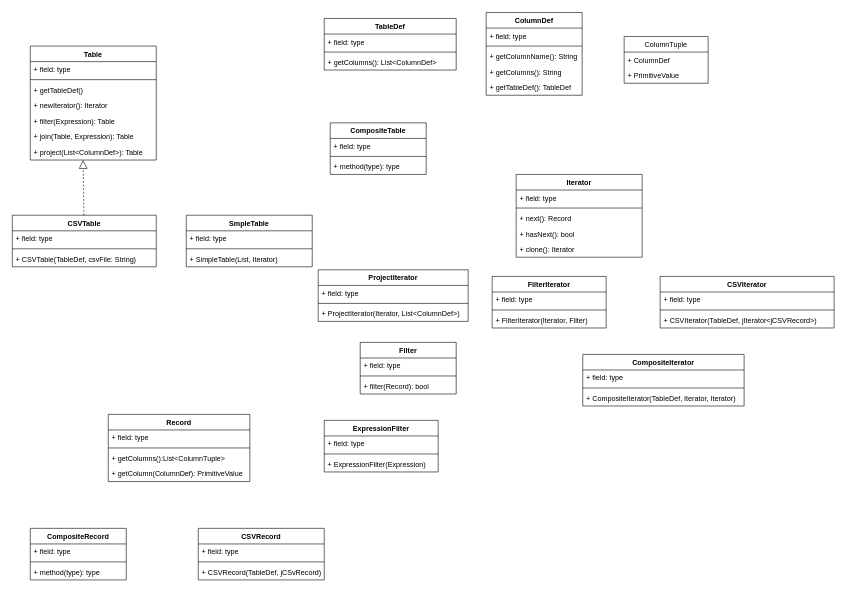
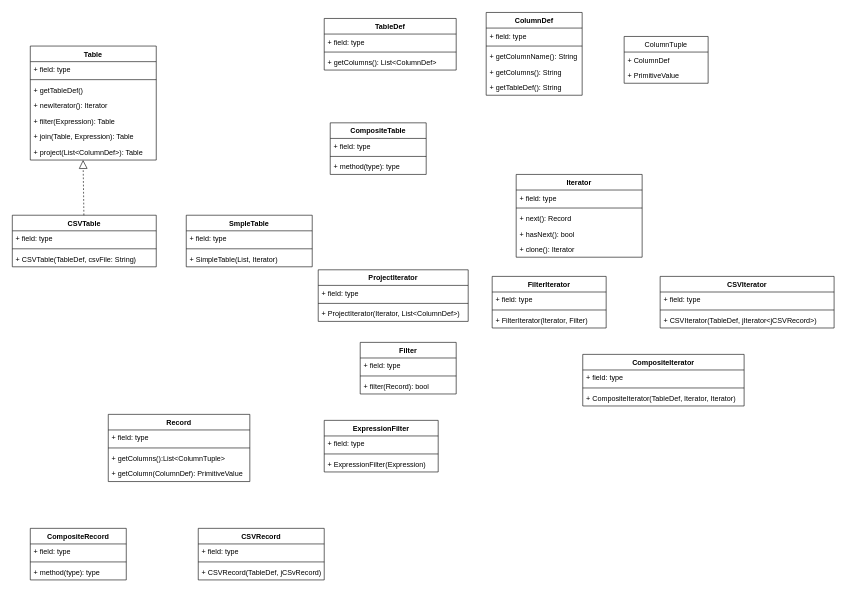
node "+ getTableDef(): TableDef": label "+ getTableDef(): TableDef" -> "+ getTableDef(): String"
